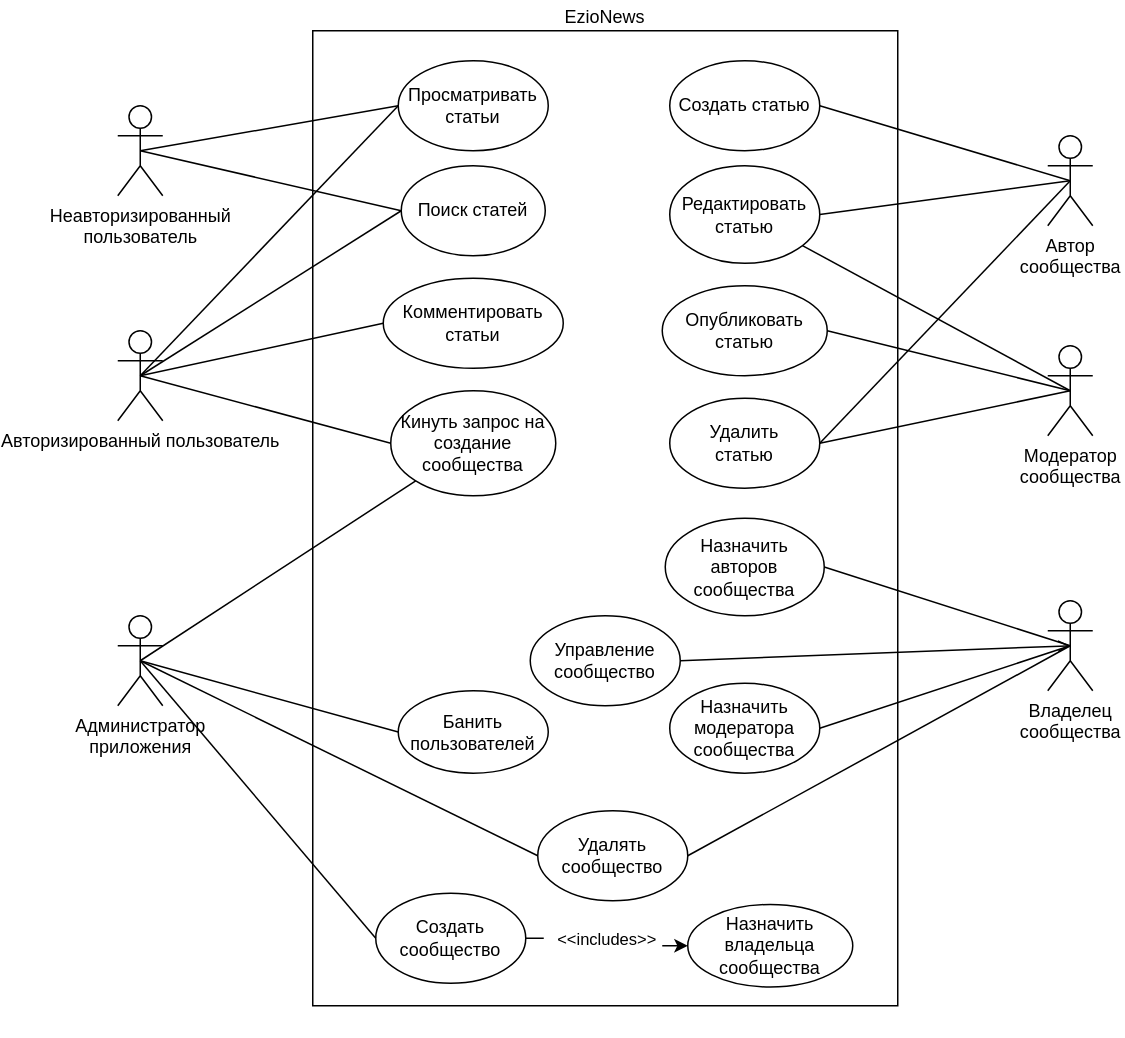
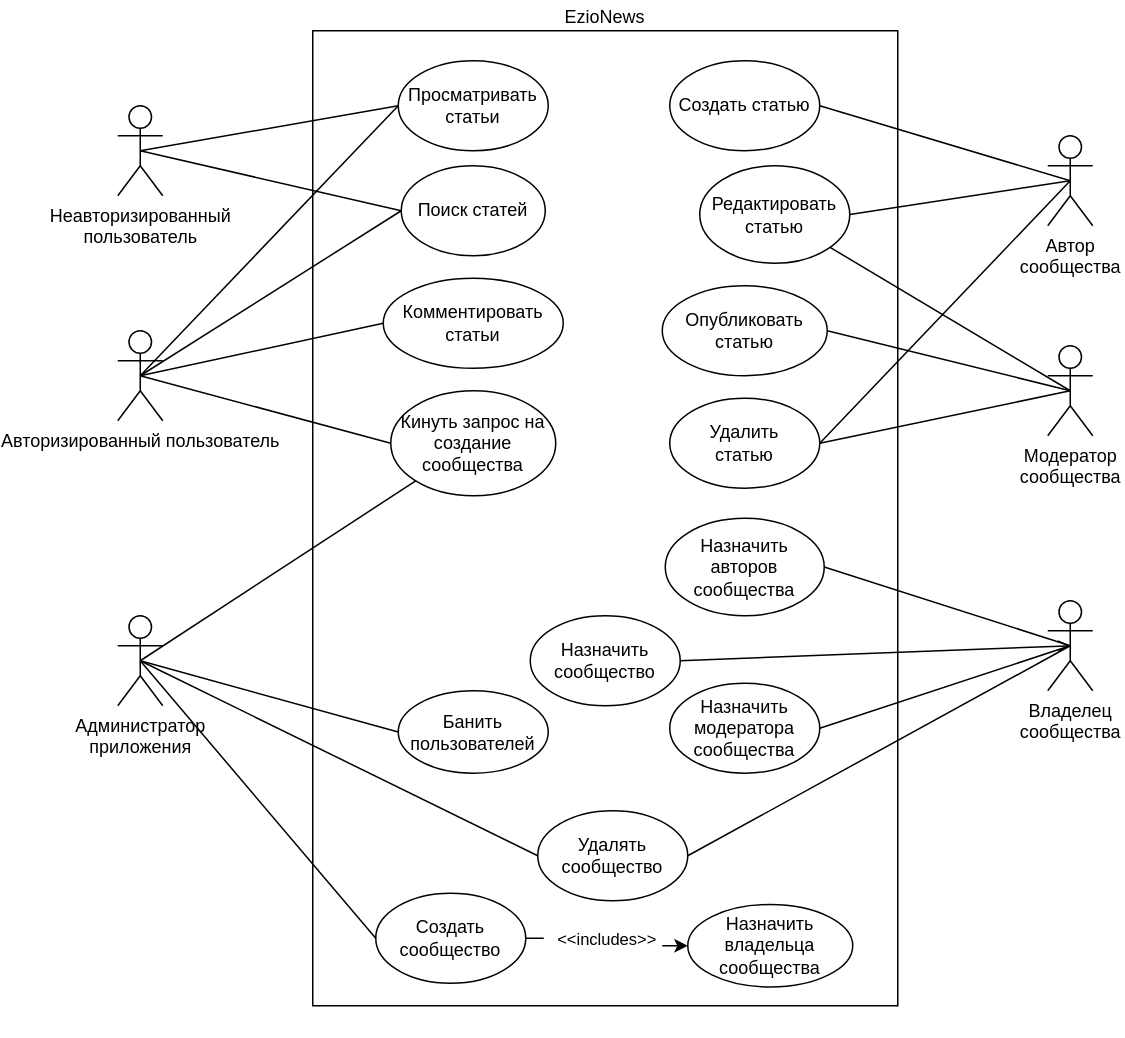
node "Редактировать статью": moved (745, 215) -> (775, 215)
node "Управление сообщество": label "Управление сообщество" -> "Назначить сообщество"
